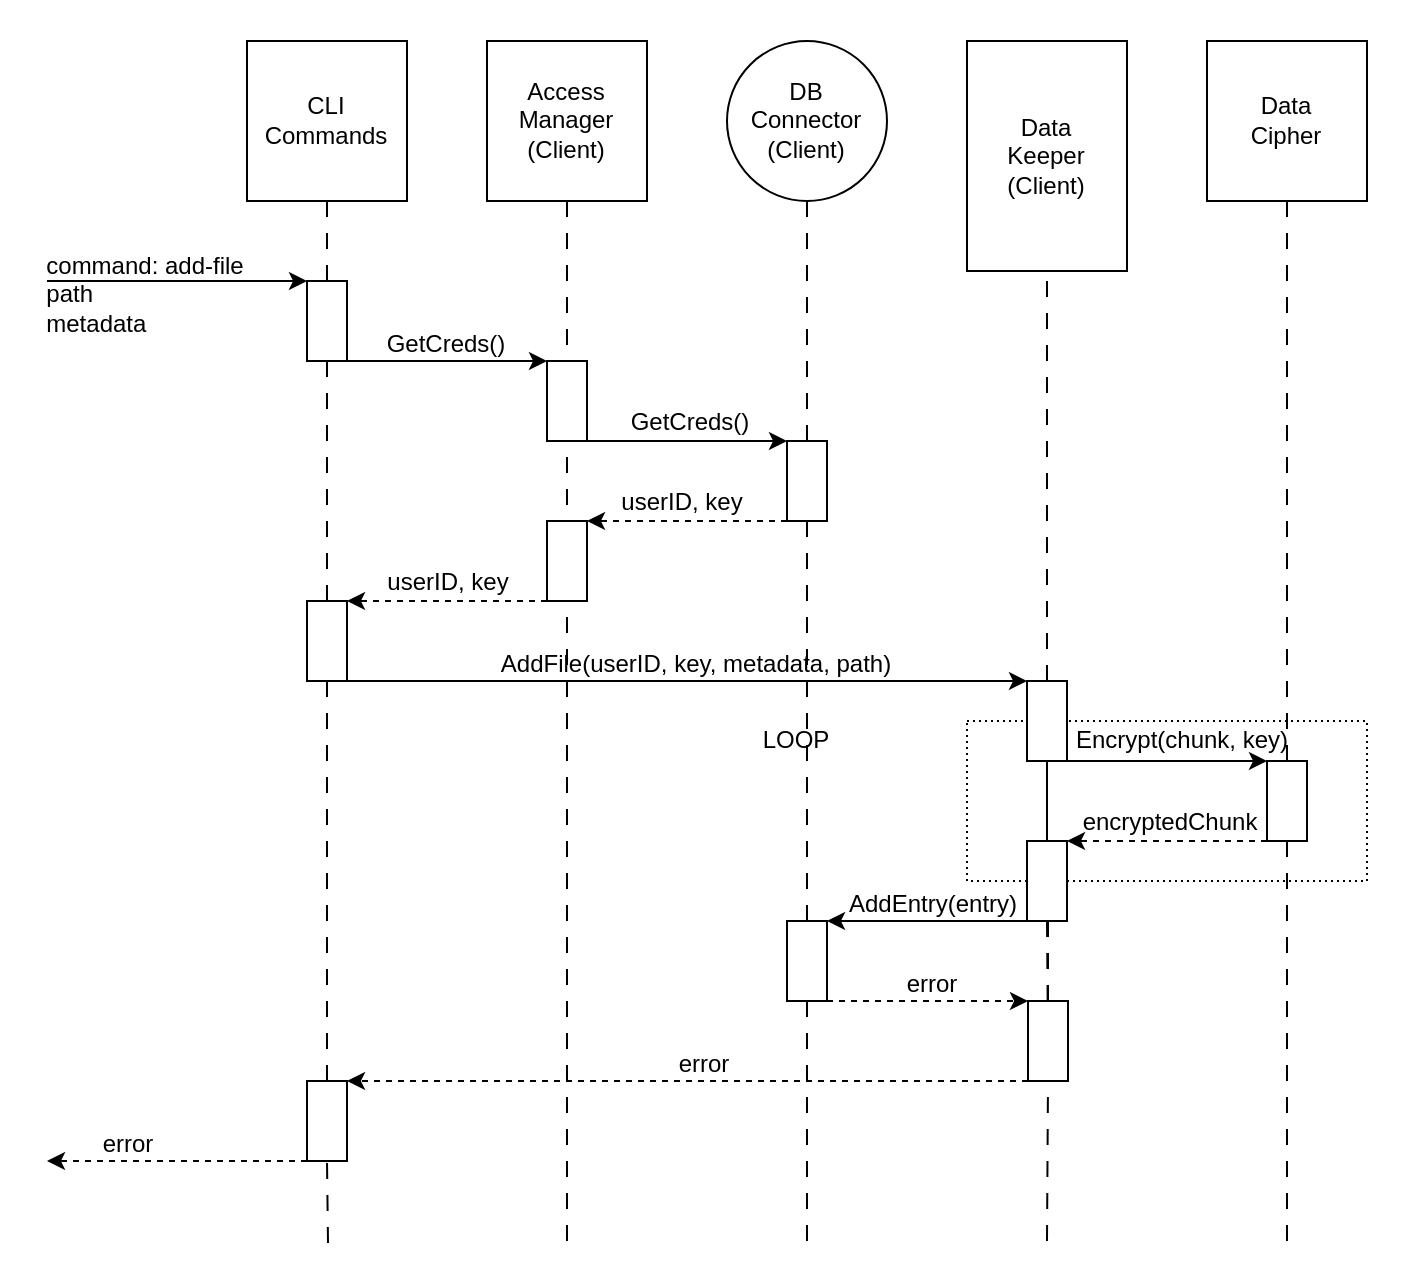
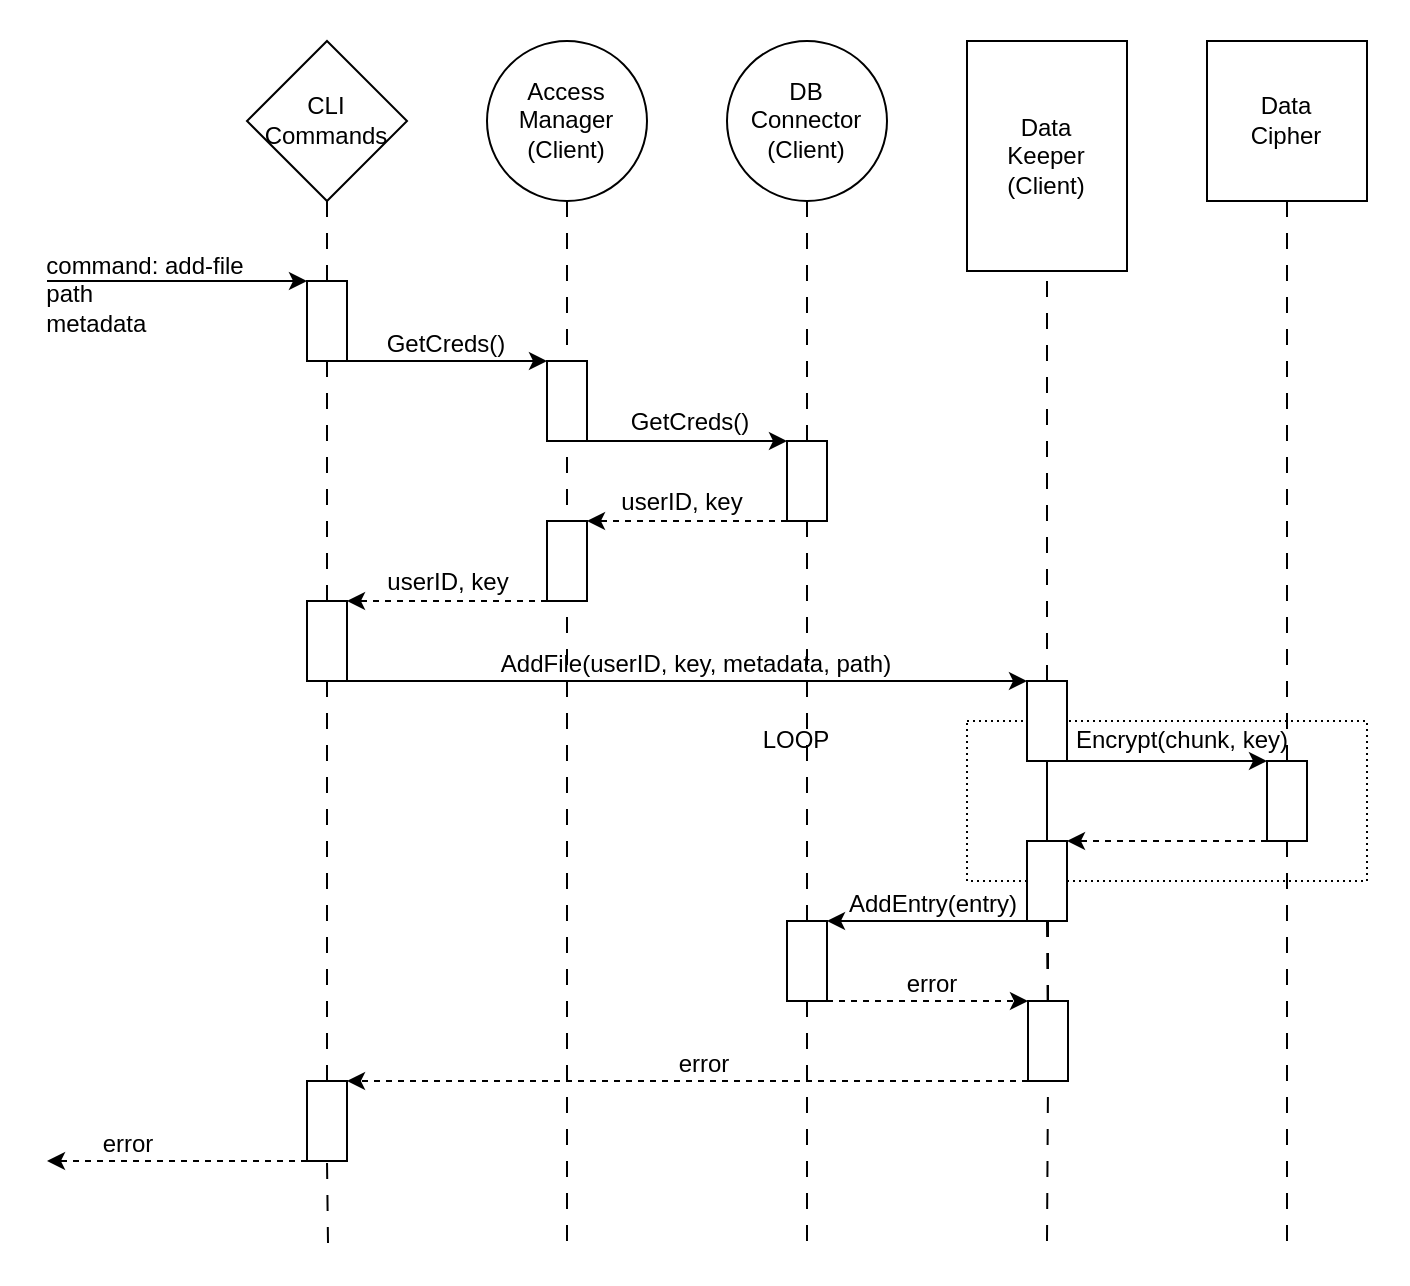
node "CLI Commands": shape rectangle -> diamond
node "Access Manager (Client)": shape rectangle -> ellipse
node "encryptedChunk": removed
